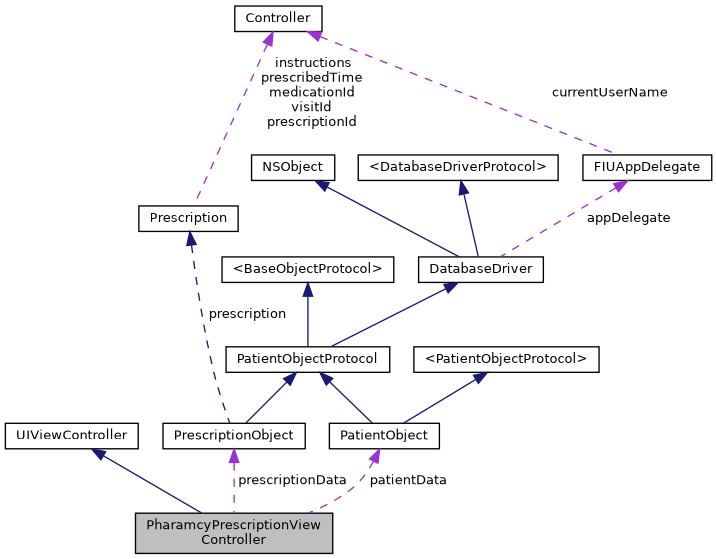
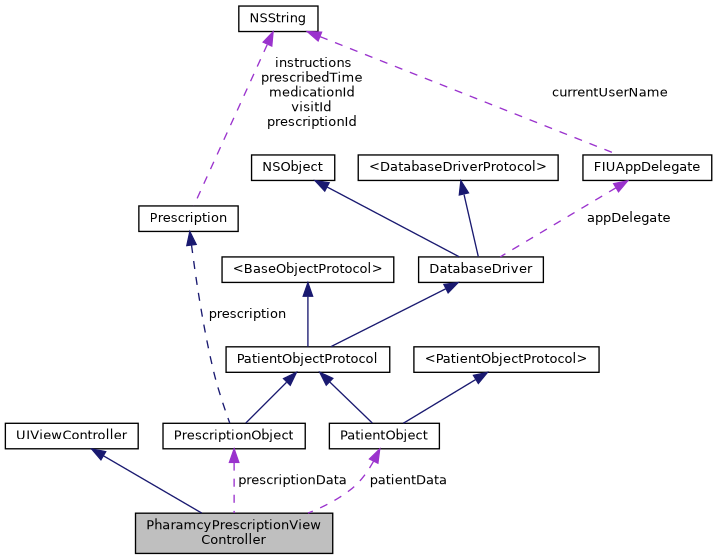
node "Controller": label "Controller" -> "NSString"
